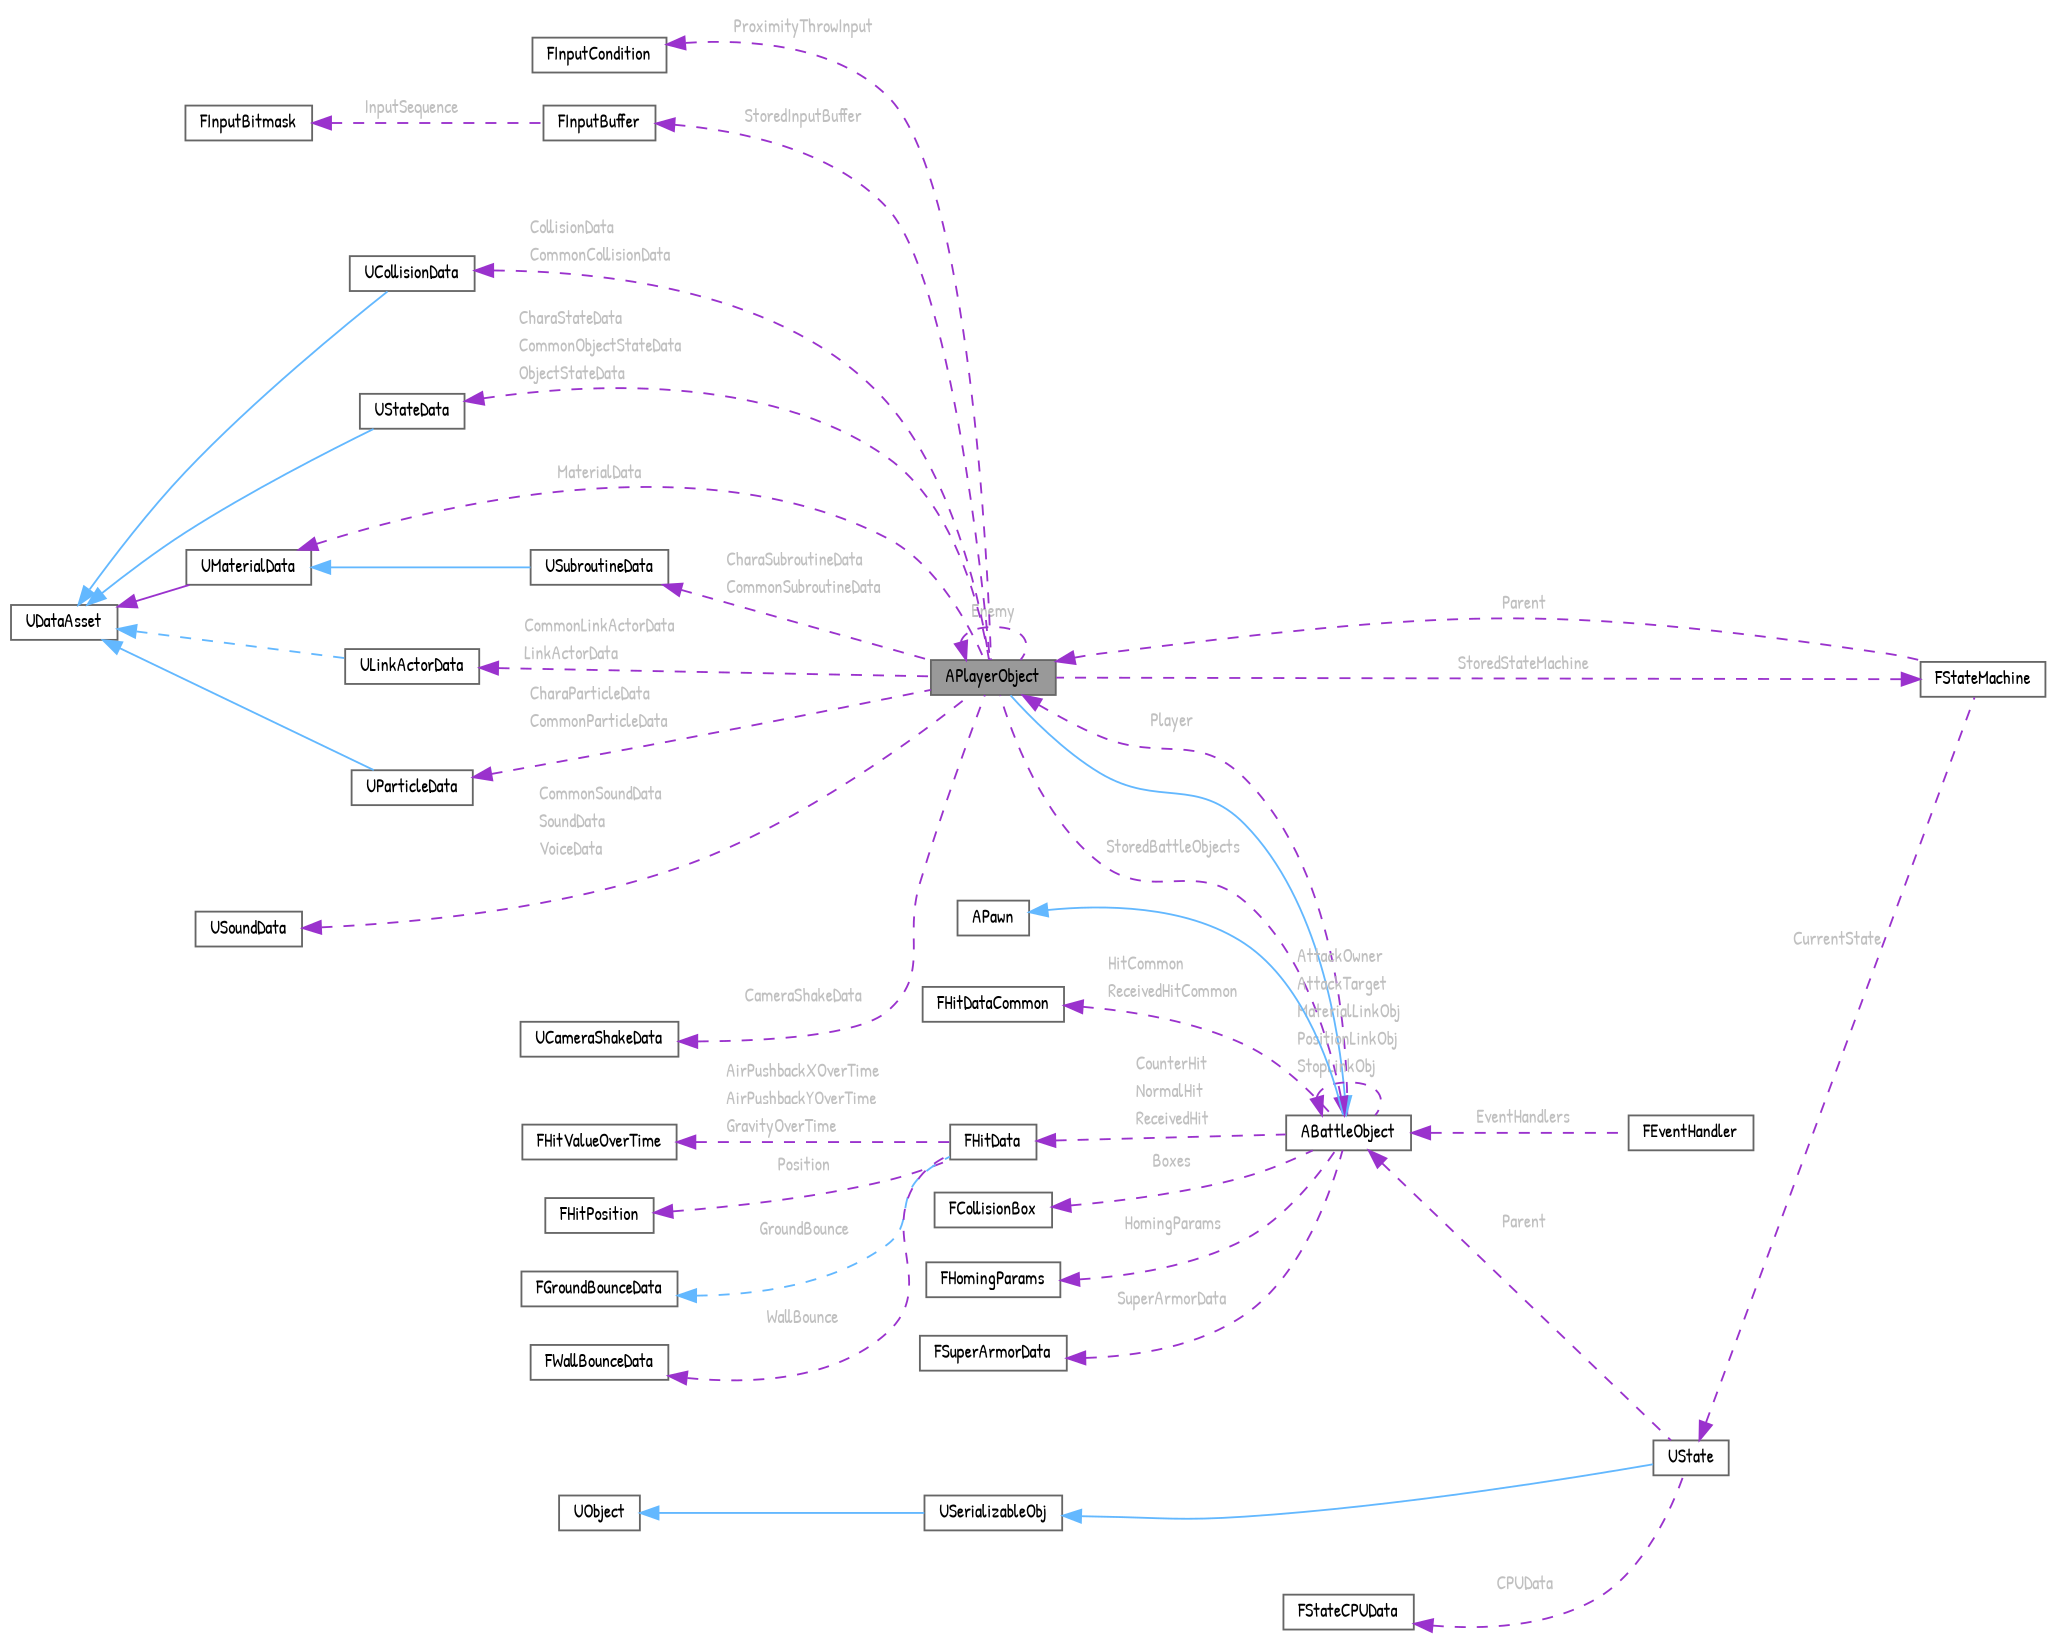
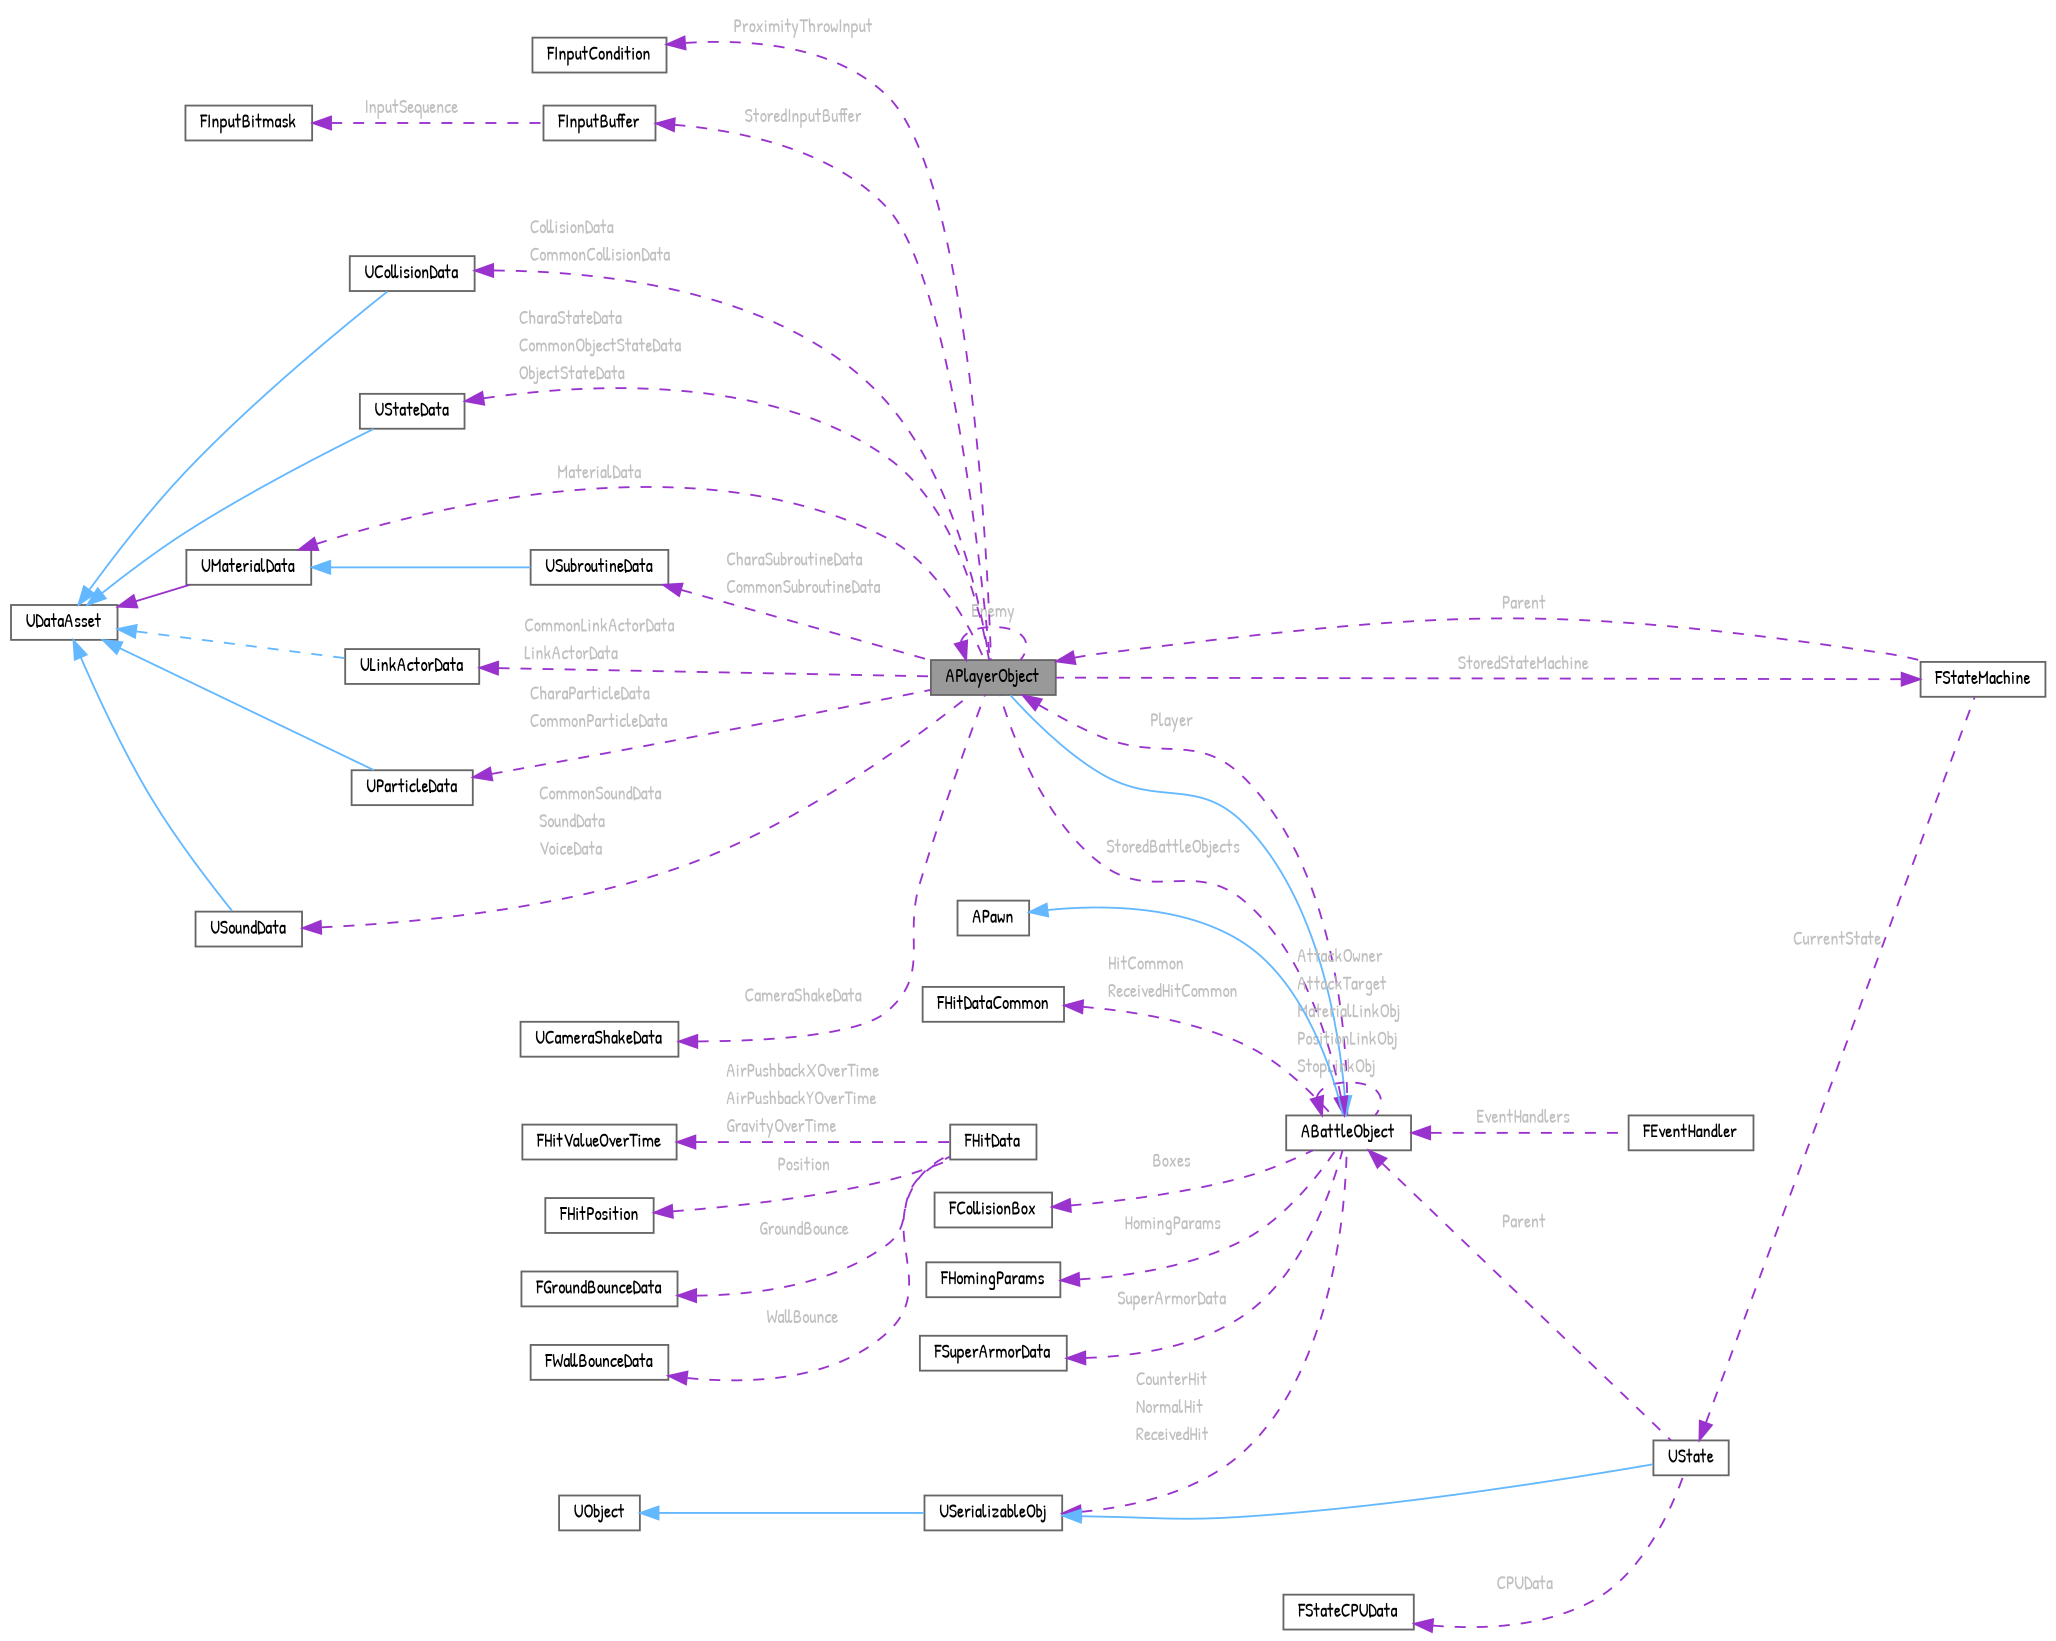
edge "USoundData" -> "UDataAsset": added
edge "ABattleObject" -> "FHitData": now "ABattleObject" -> "USerializableObj"
edge "FHitData" -> "FGroundBounceData": color steelblue1 -> darkorchid3
